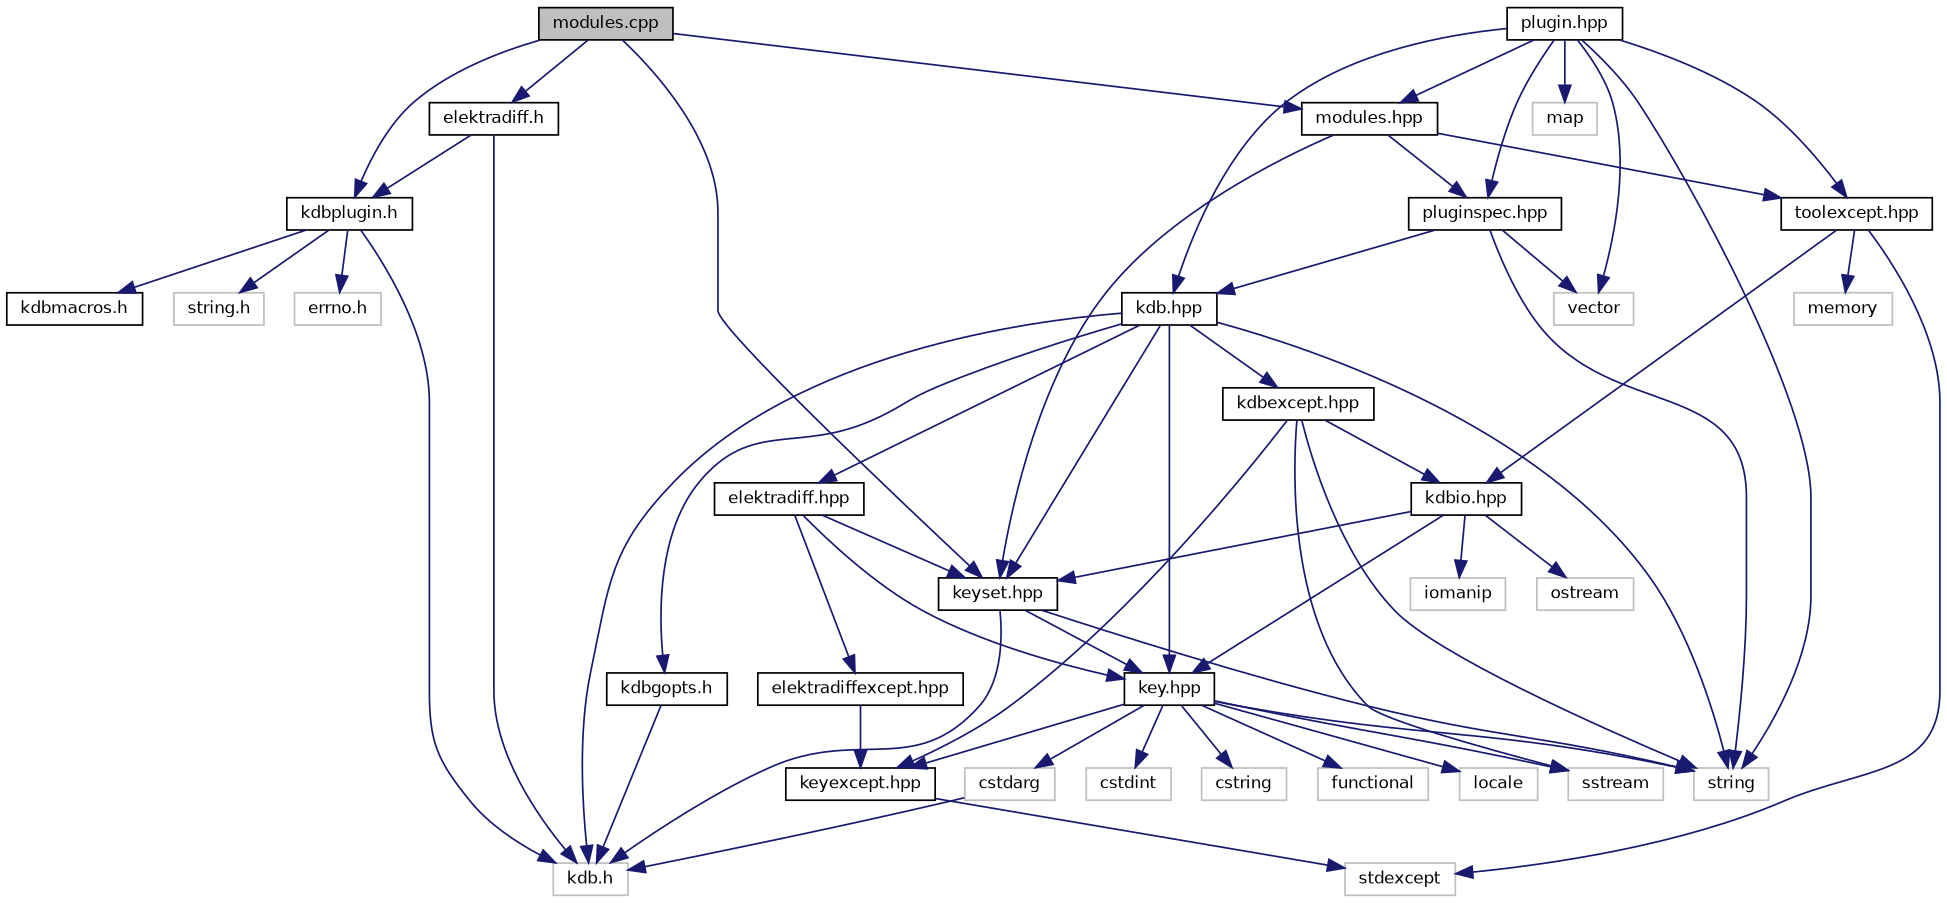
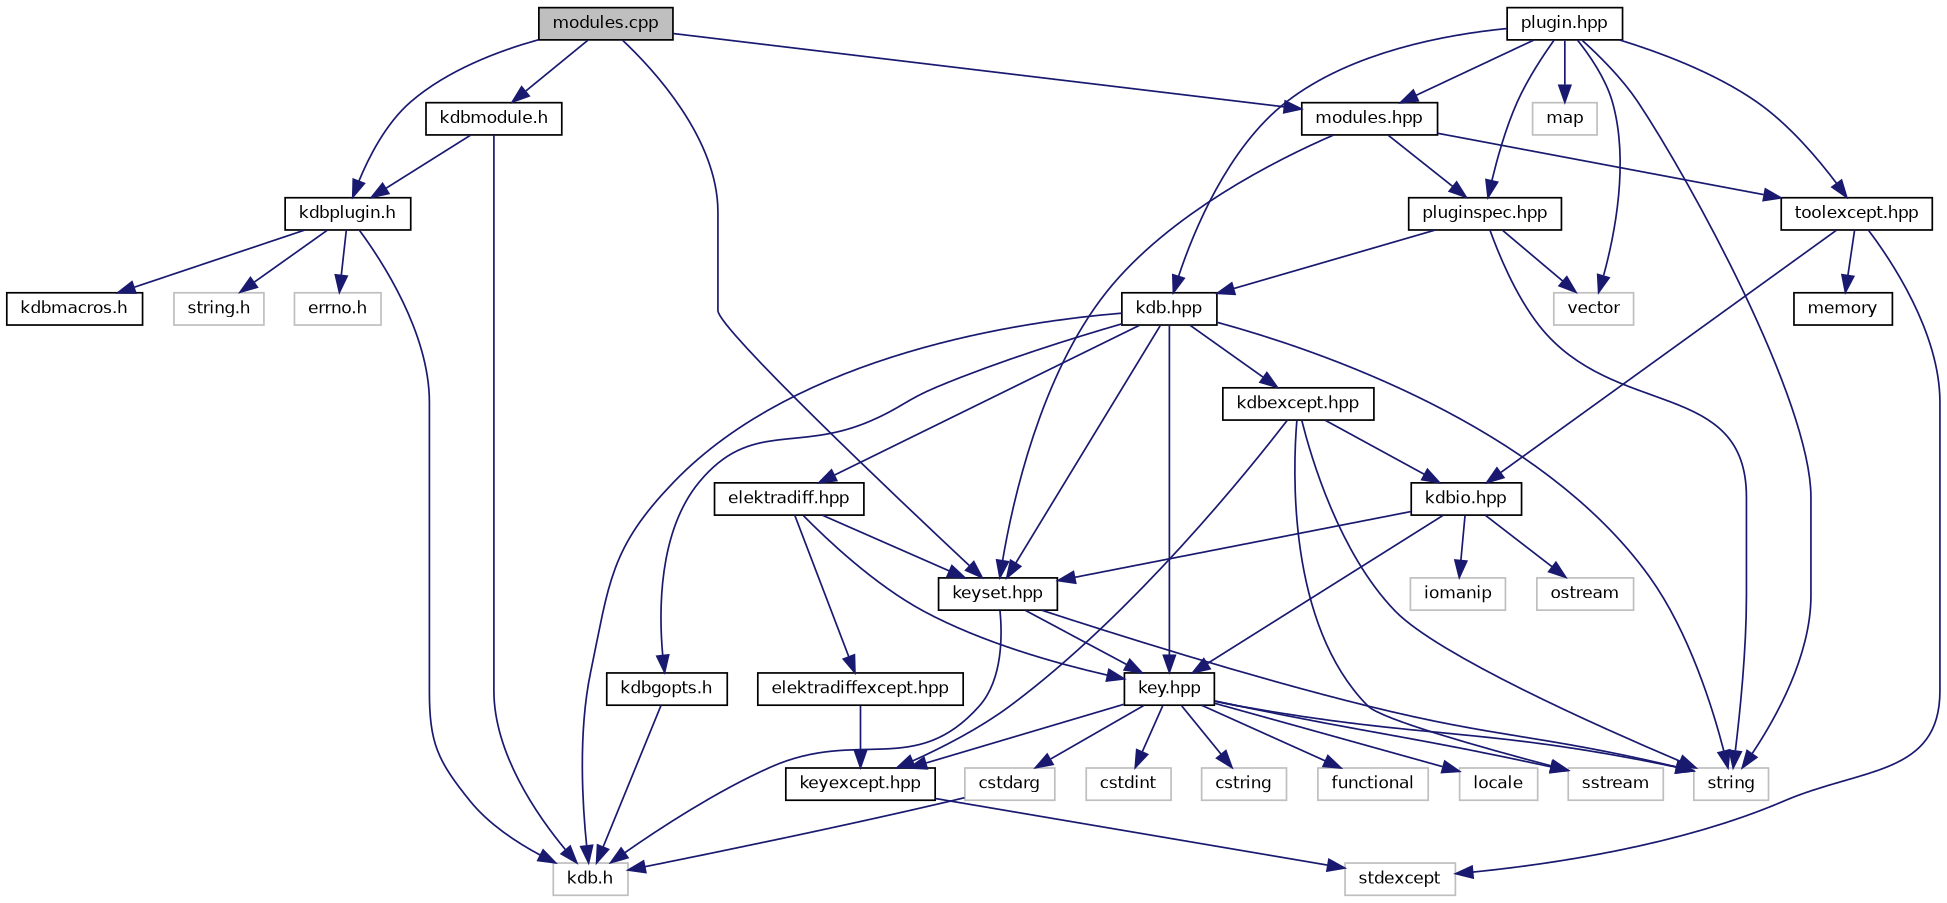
node "elektradiff.h": label "elektradiff.h" -> "kdbmodule.h"
node "memory": color grey75 -> black
